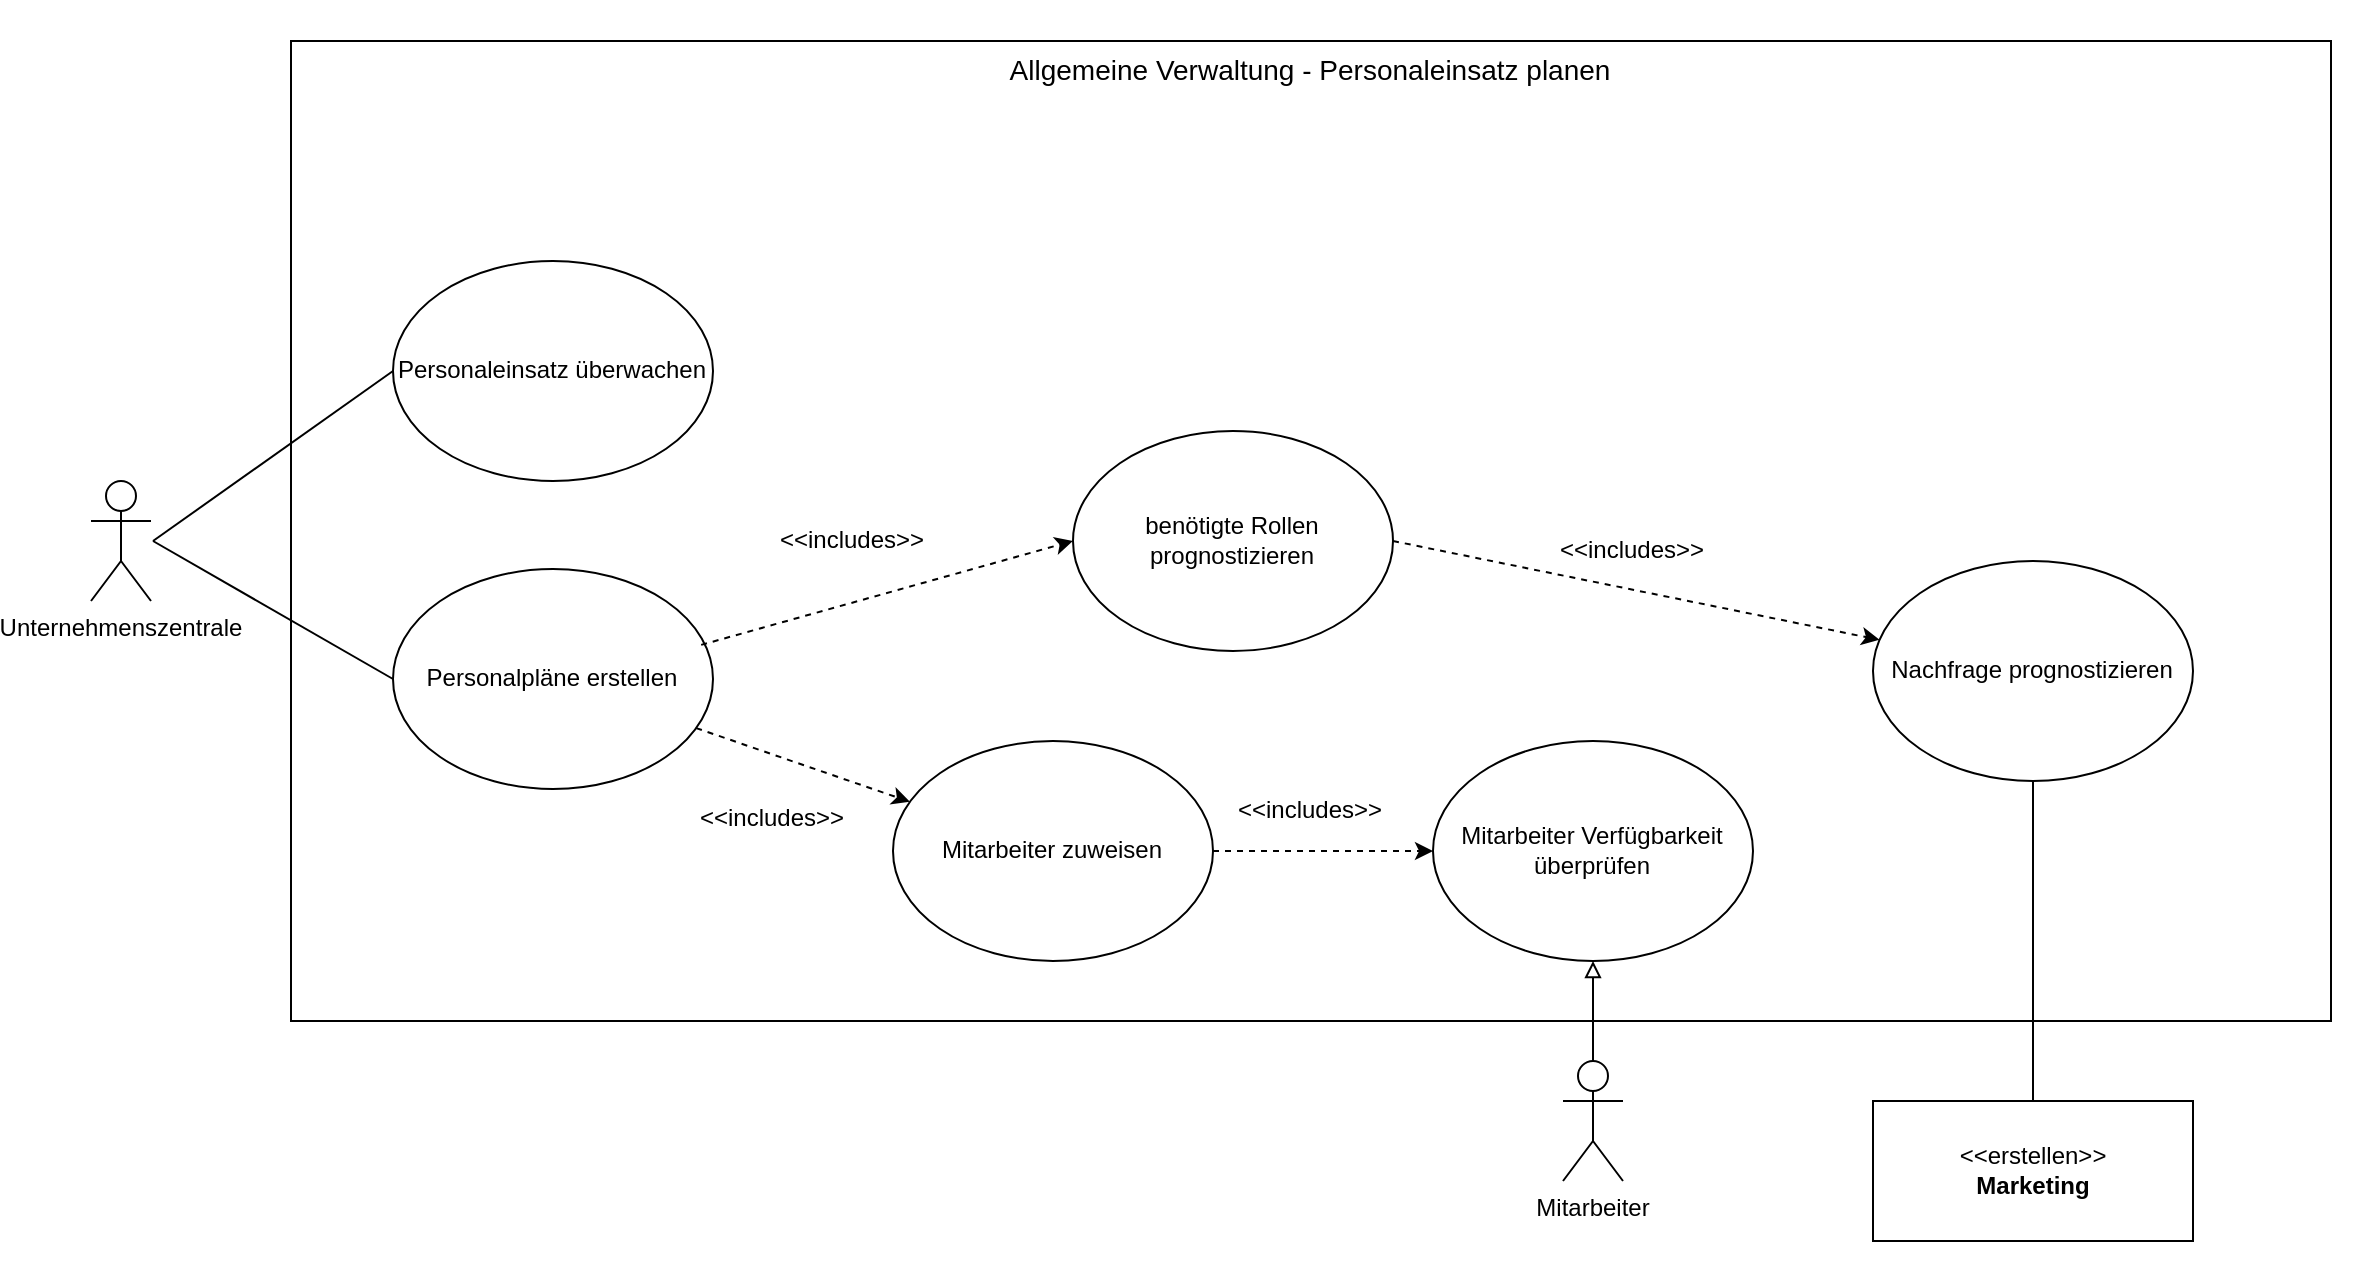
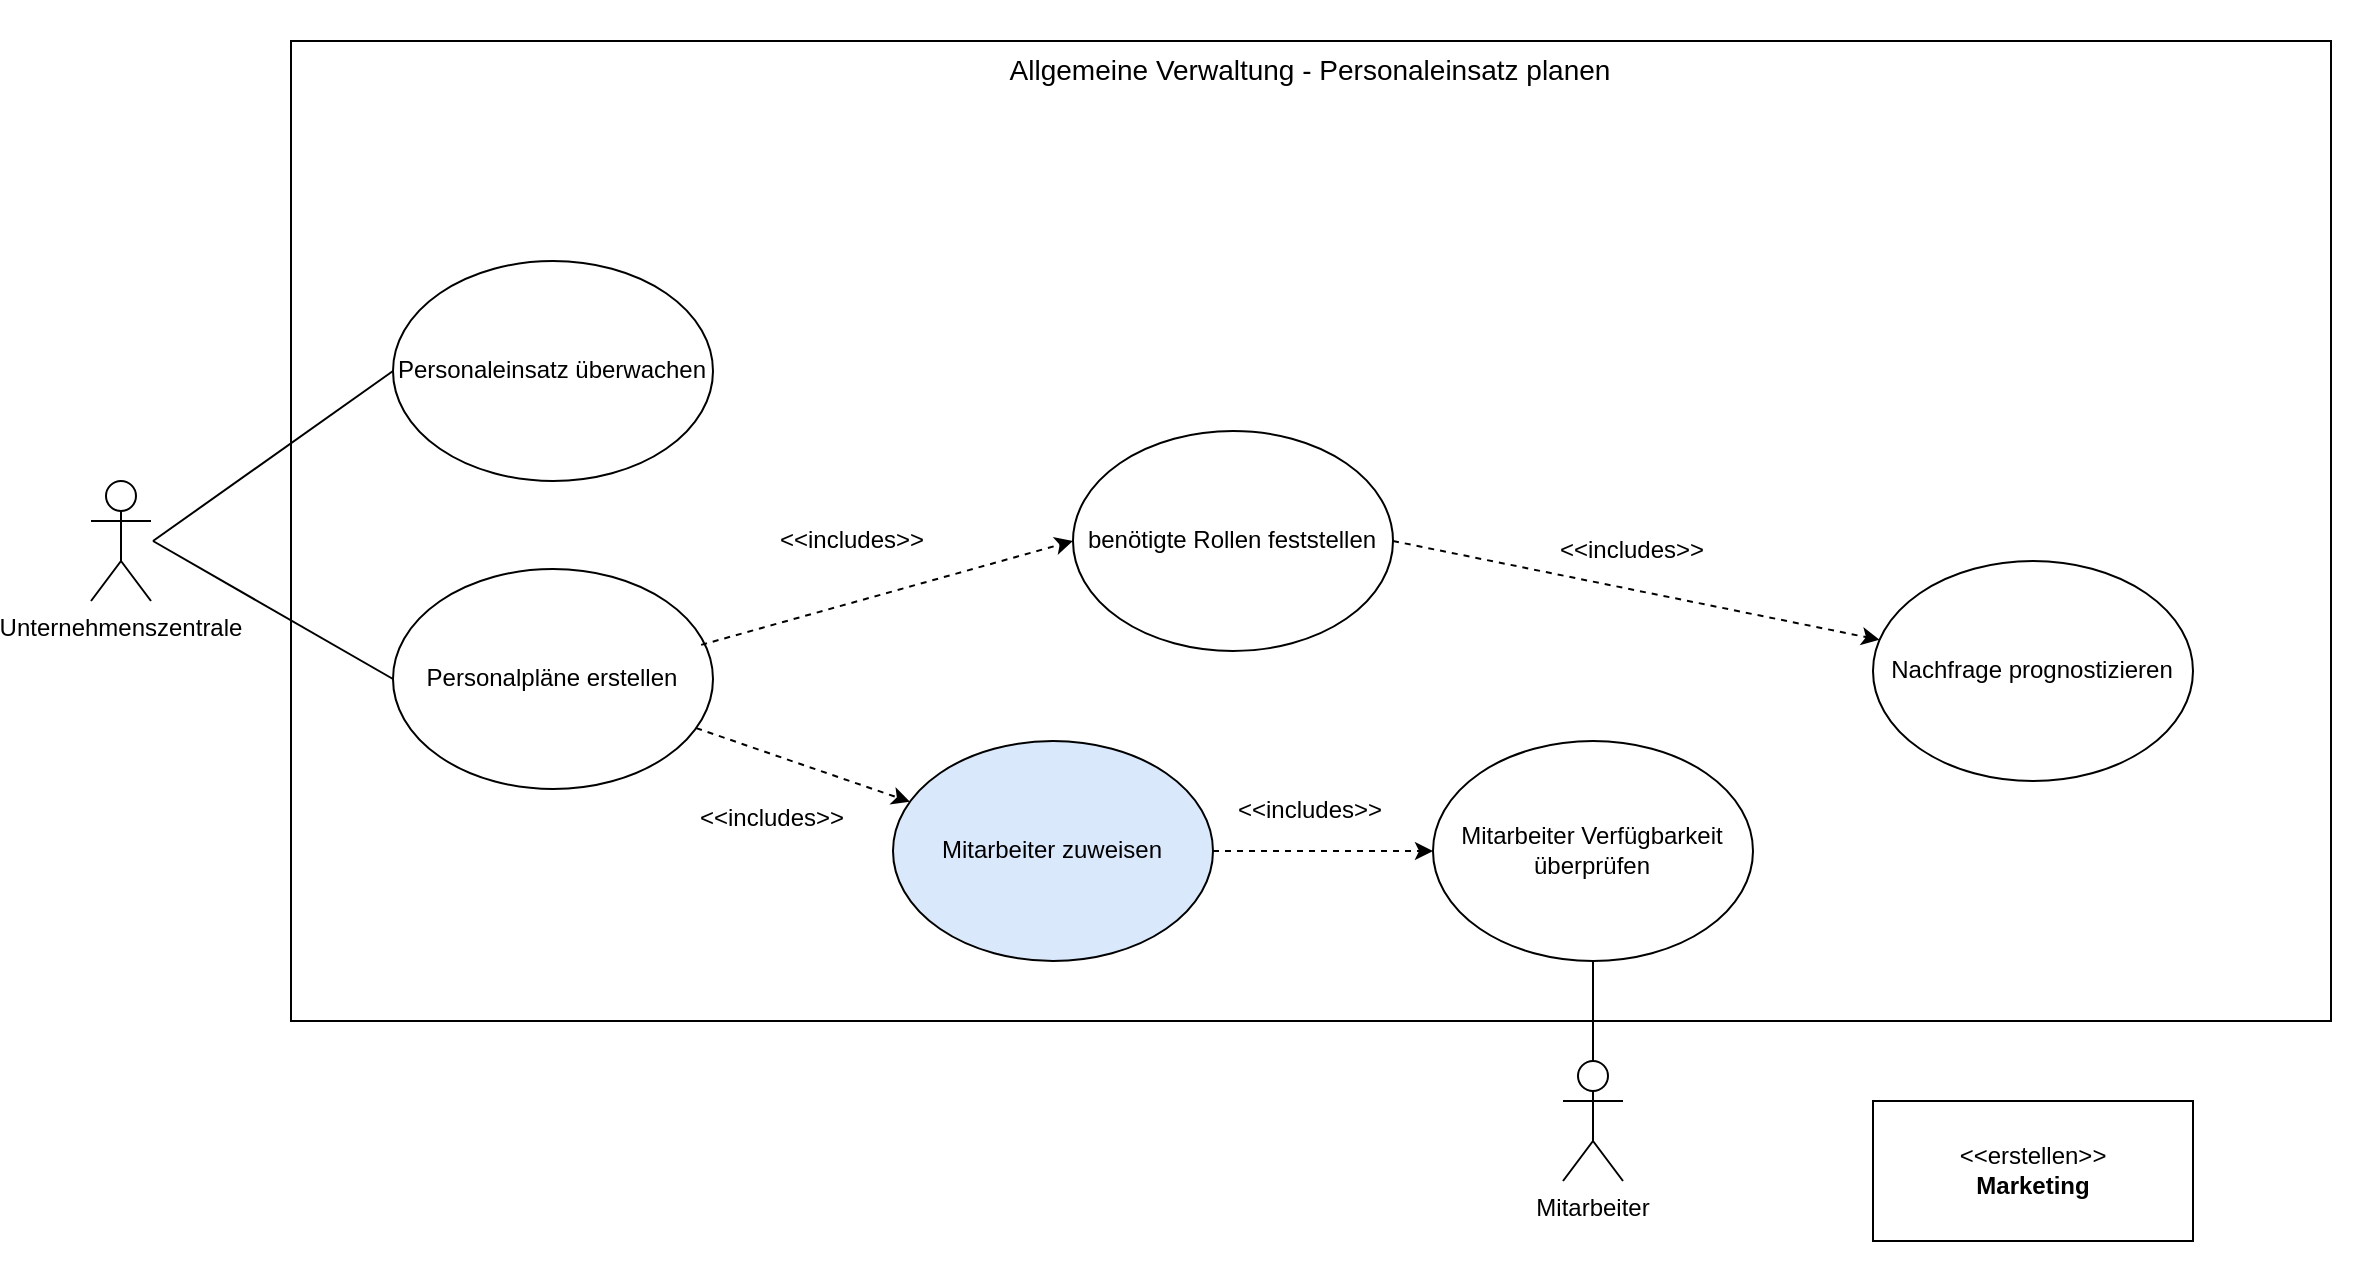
node "benötigte Rollen prognostizieren": label "benötigte Rollen prognostizieren" -> "benötigte Rollen feststellen"
node "Mitarbeiter zuweisen": fillcolor #ffffff -> #dae8fc
edge "Nachfrage prognostizieren" -- "<<erstellen>> Marketing": removed
edge "Mitarbeiter" -> "Mitarbeiter Verfügbarkeit überprüfen": arrowhead block -> none
